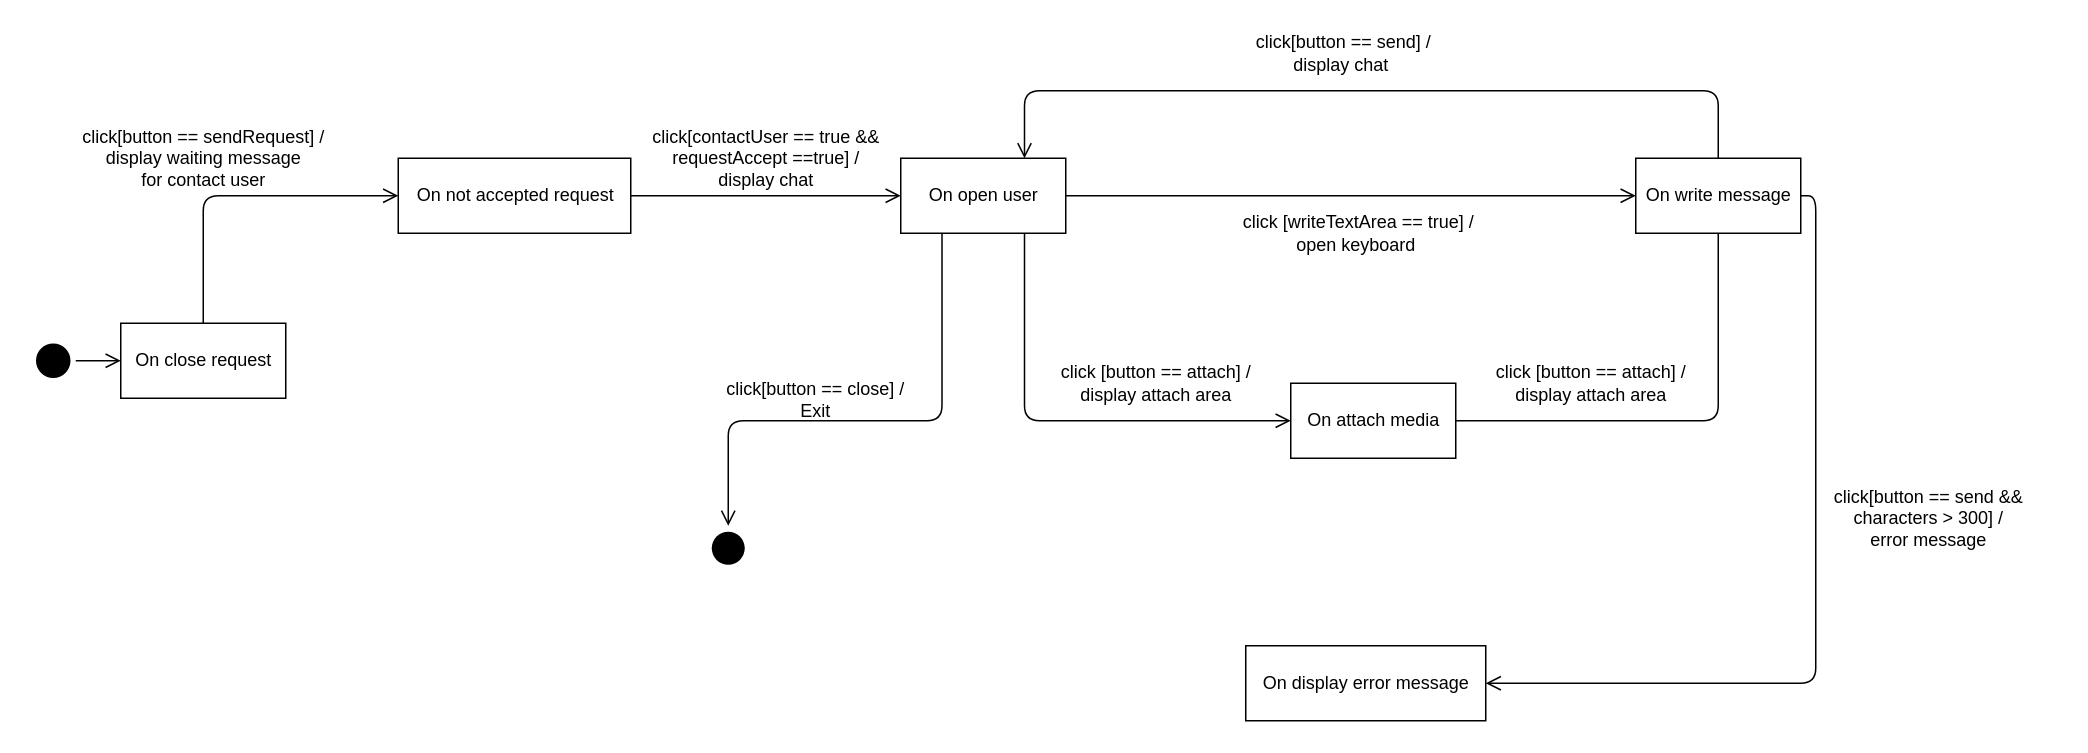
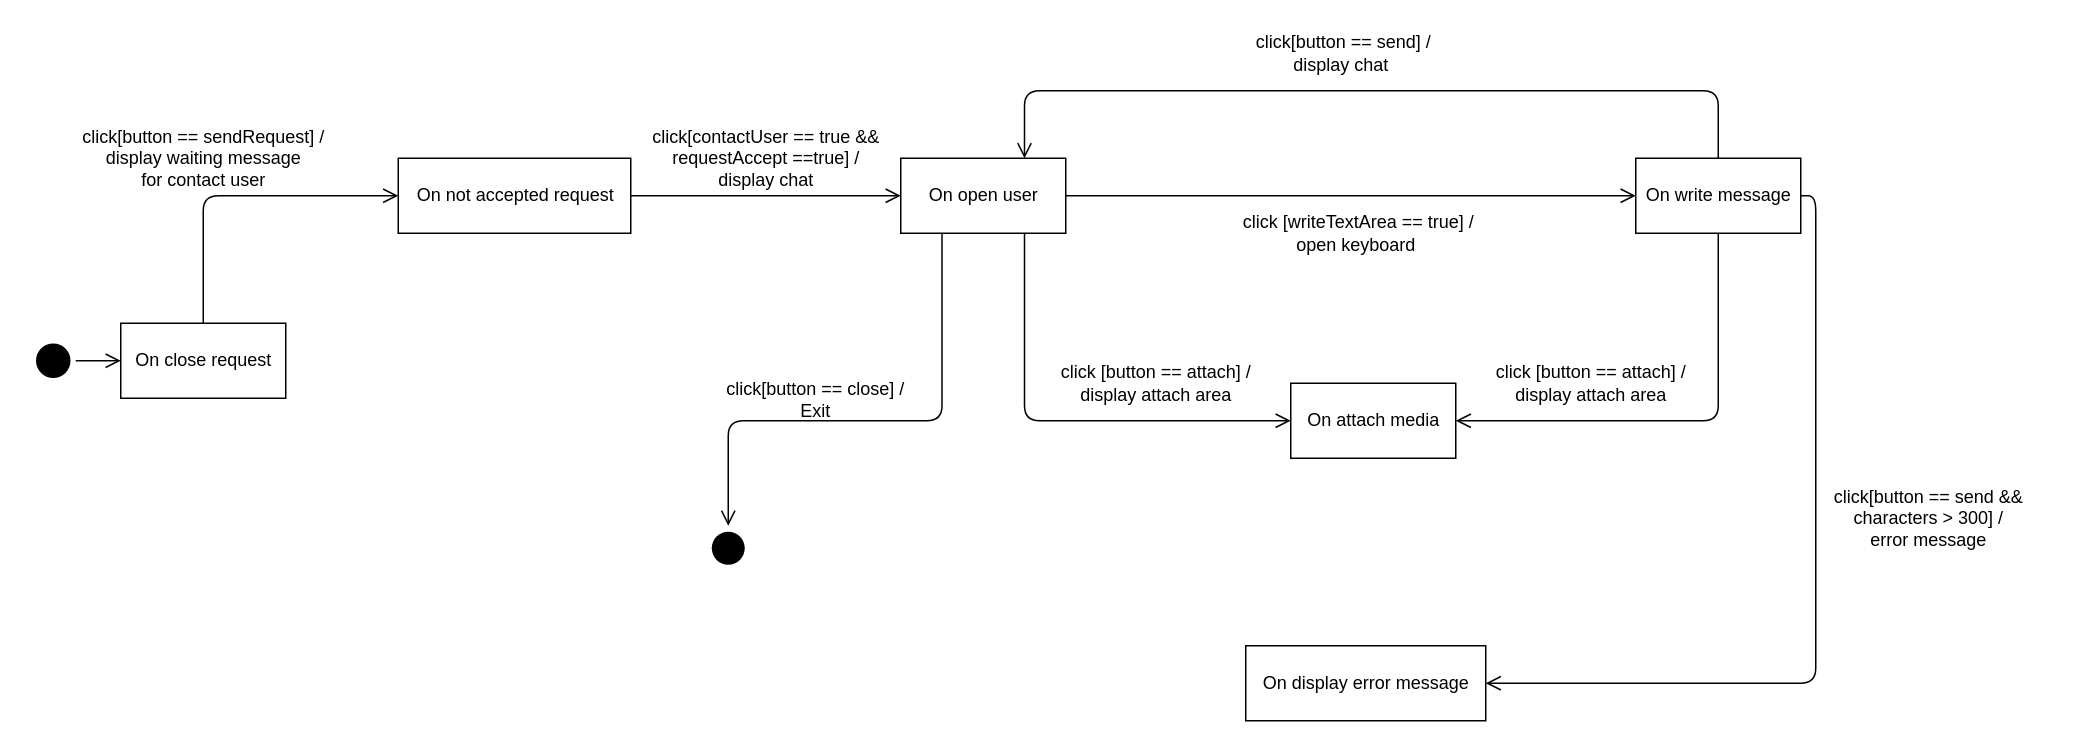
edge "On write message" -- "On attach media": arrowhead none -> open
